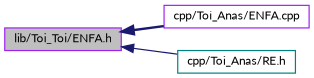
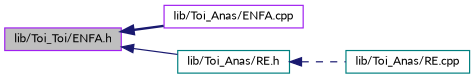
node "cpp/Toi_Anas/ENFA.cpp": label "cpp/Toi_Anas/ENFA.cpp" -> "lib/Toi_Anas/ENFA.cpp"
node "cpp/Toi_Anas/RE.h": label "cpp/Toi_Anas/RE.h" -> "lib/Toi_Anas/RE.h"
node "lib/Toi_Anas/RE.cpp": added
